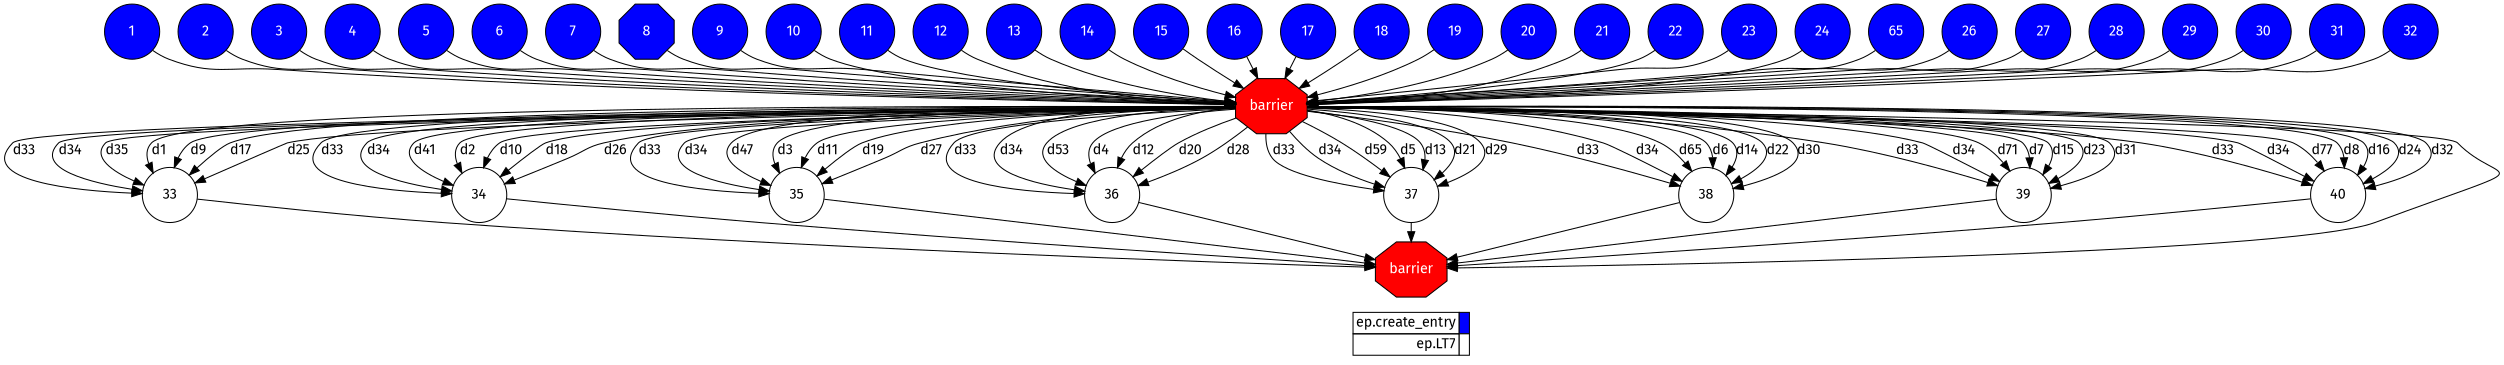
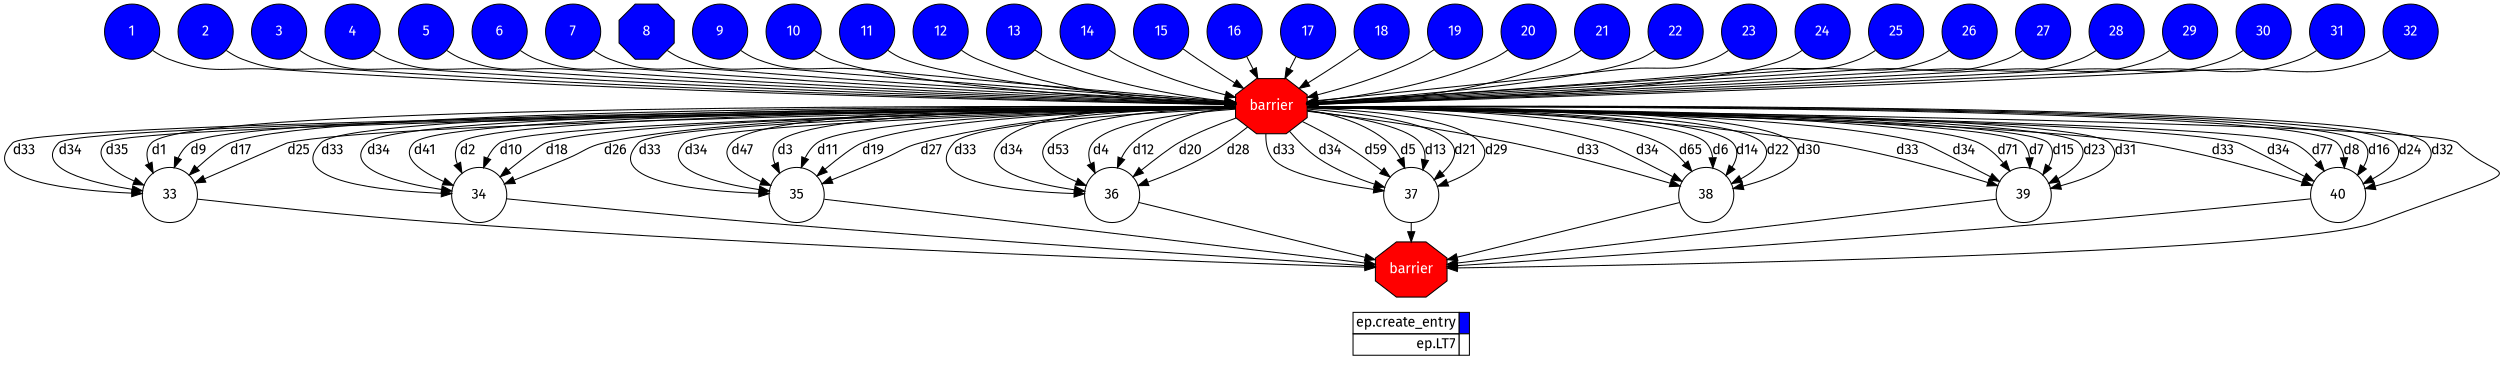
node "65": label "65" -> "25"
